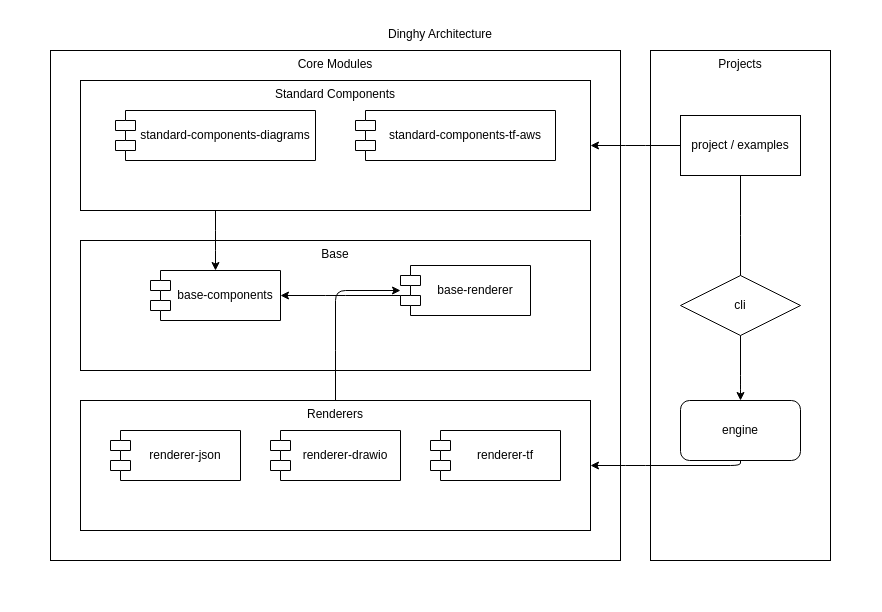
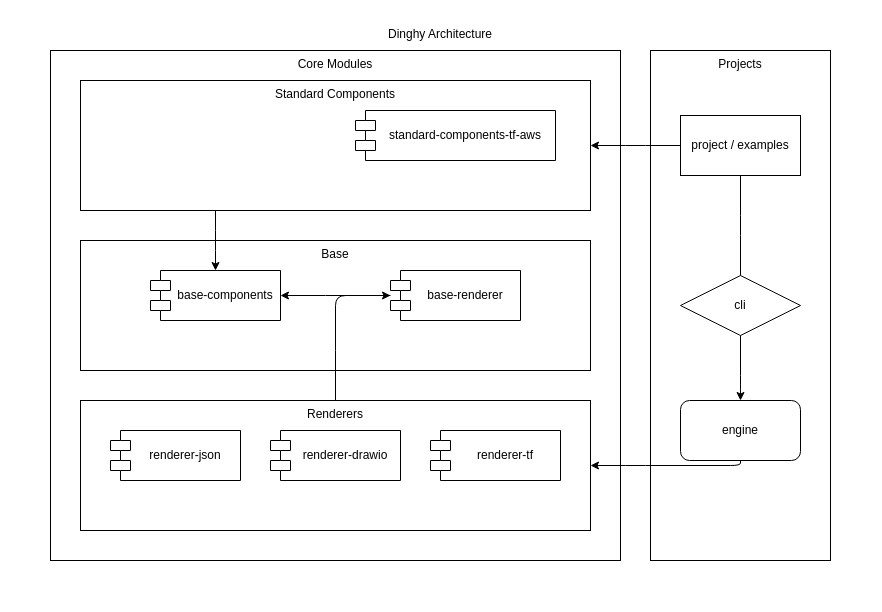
node "standard-components-diagrams": removed
node "base-renderer": moved (466, 291) -> (456, 296)
